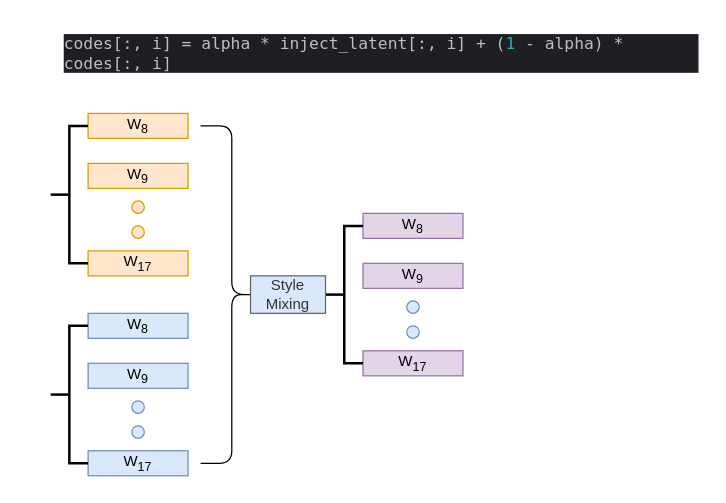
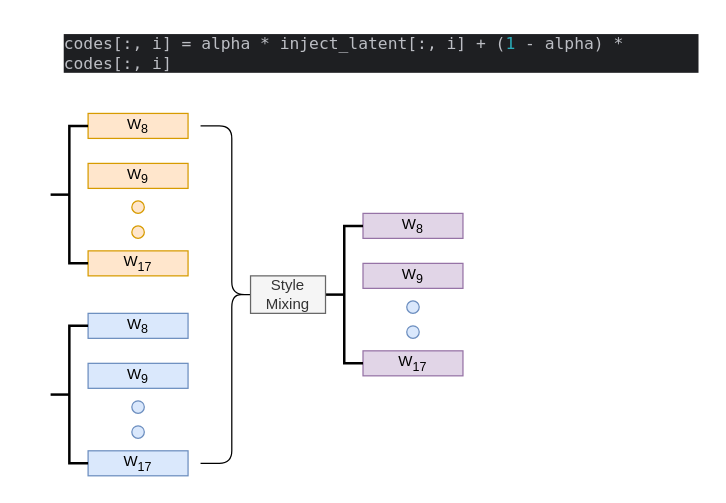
node "Style Mixing": fillcolor #dae8fc -> #f5f5f5
